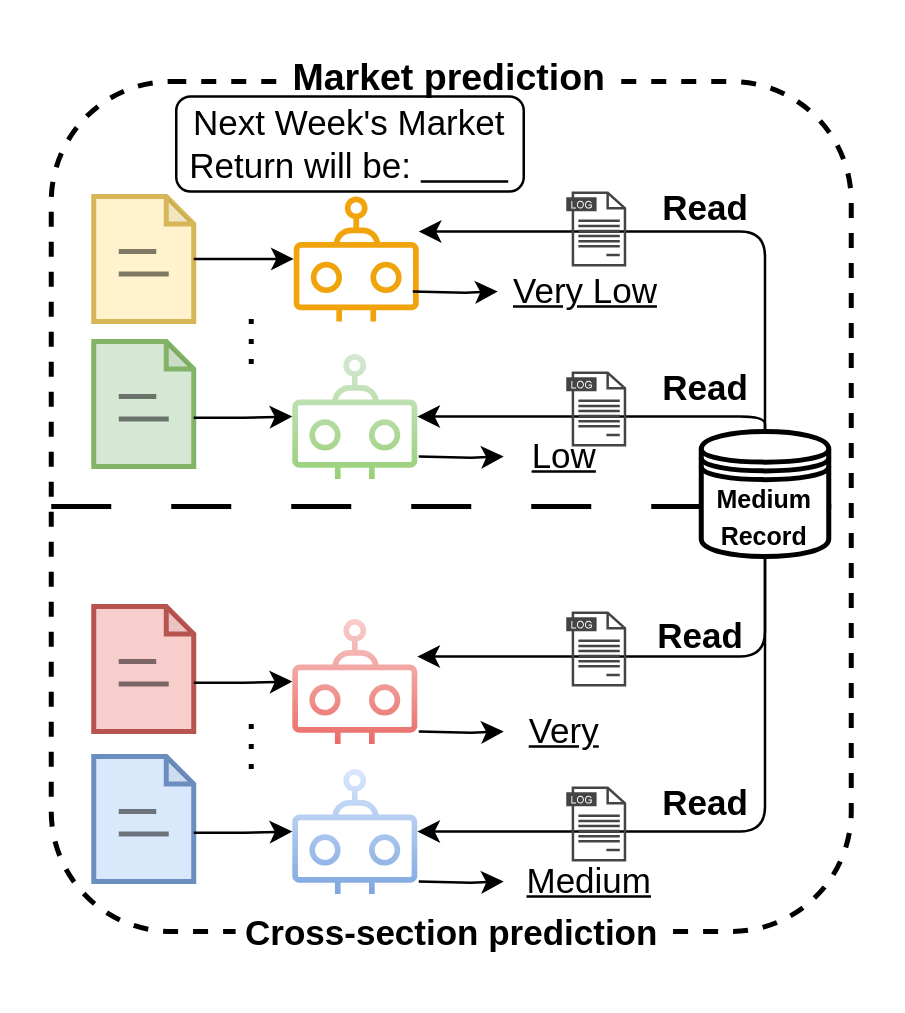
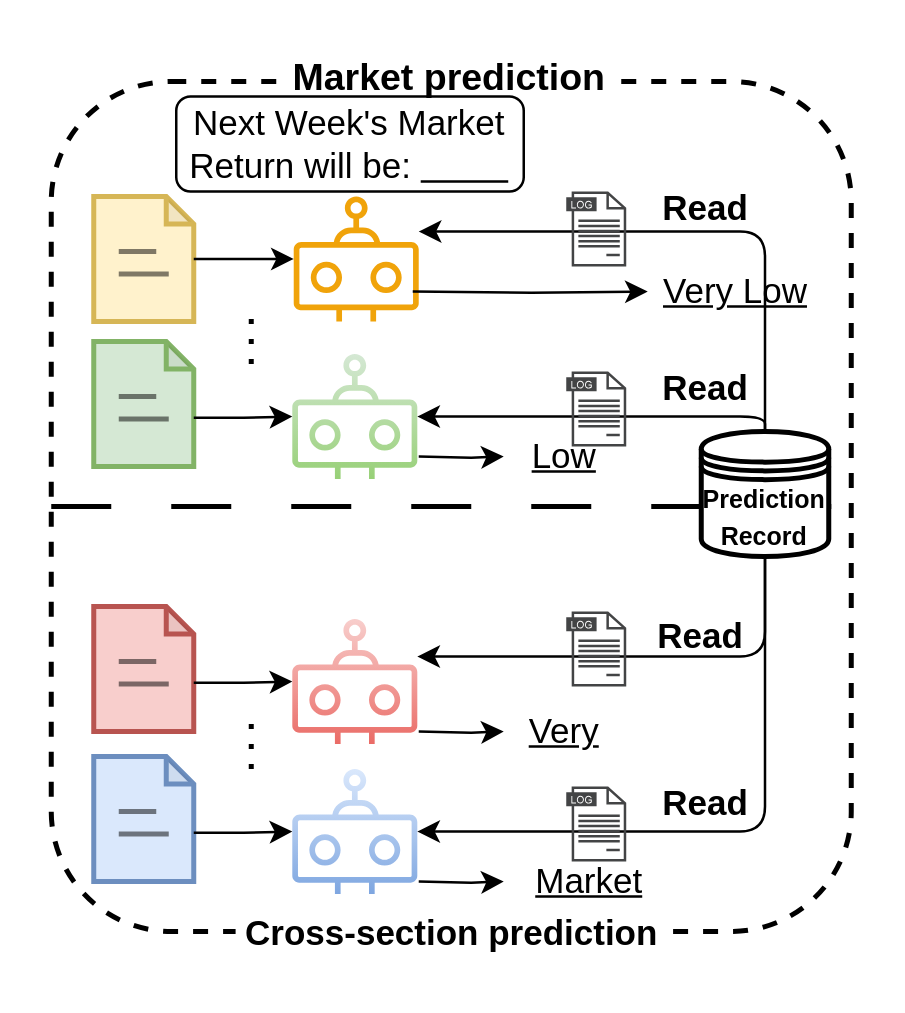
node "Very Low": moved (585, 291) -> (735, 291)
node "Medium Record": label "Medium Record" -> "Prediction Record"
node "Medium": label "Medium" -> "Market"
